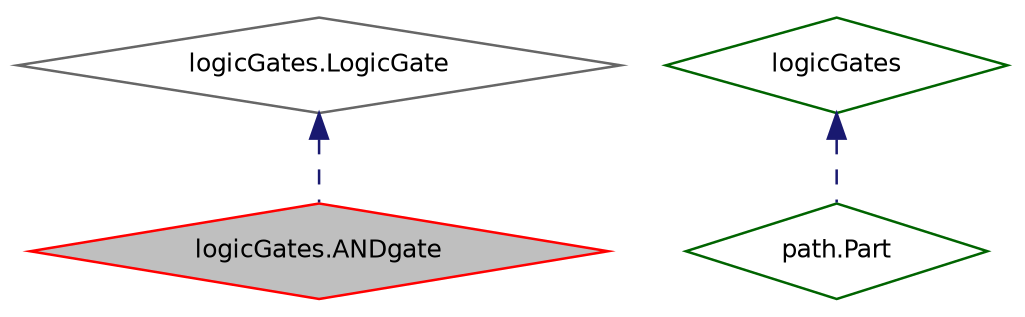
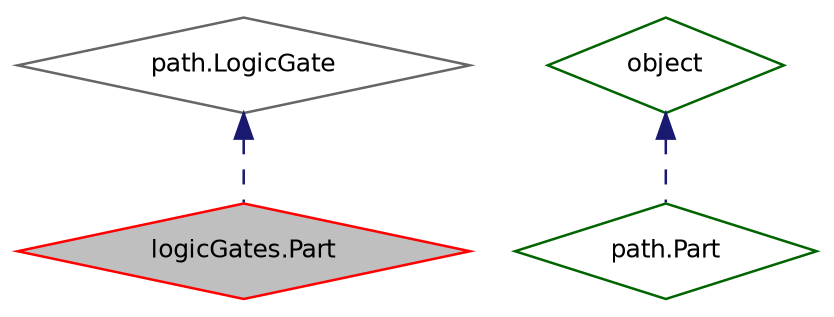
node "logicGates.LogicGate": label "logicGates.LogicGate" -> "path.LogicGate"
node "logicGates": label "logicGates" -> "object"
node "logicGates.ANDgate": label "logicGates.ANDgate" -> "logicGates.Part"
